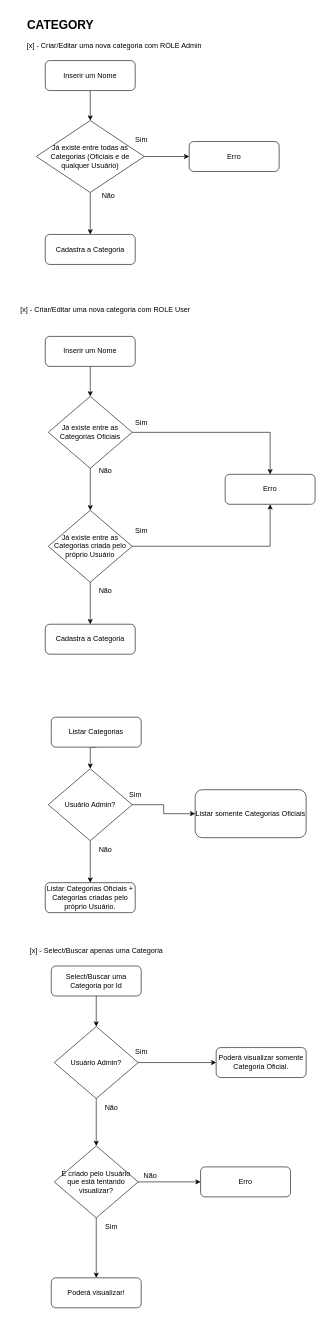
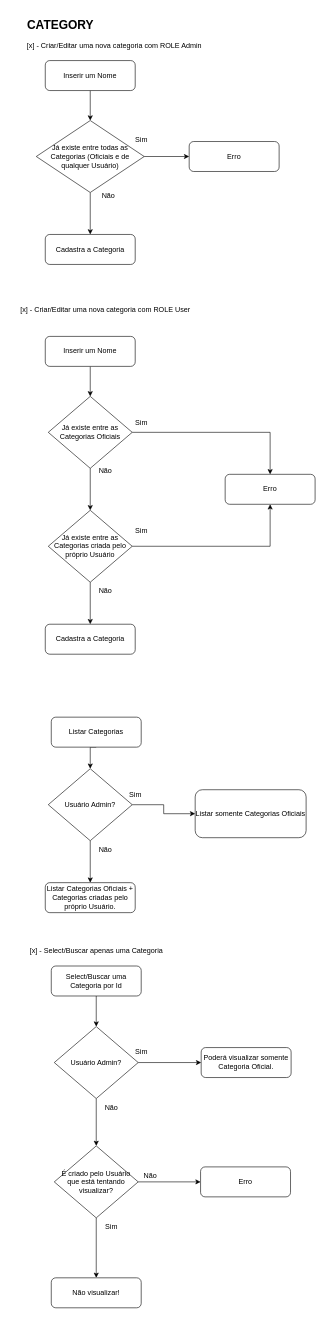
node "Poderá visualizar somente Categoria Oficial.": moved (261, 1063) -> (246, 1063)
node "Poderá visualizar!": label "Poderá visualizar!" -> "Não visualizar!"
